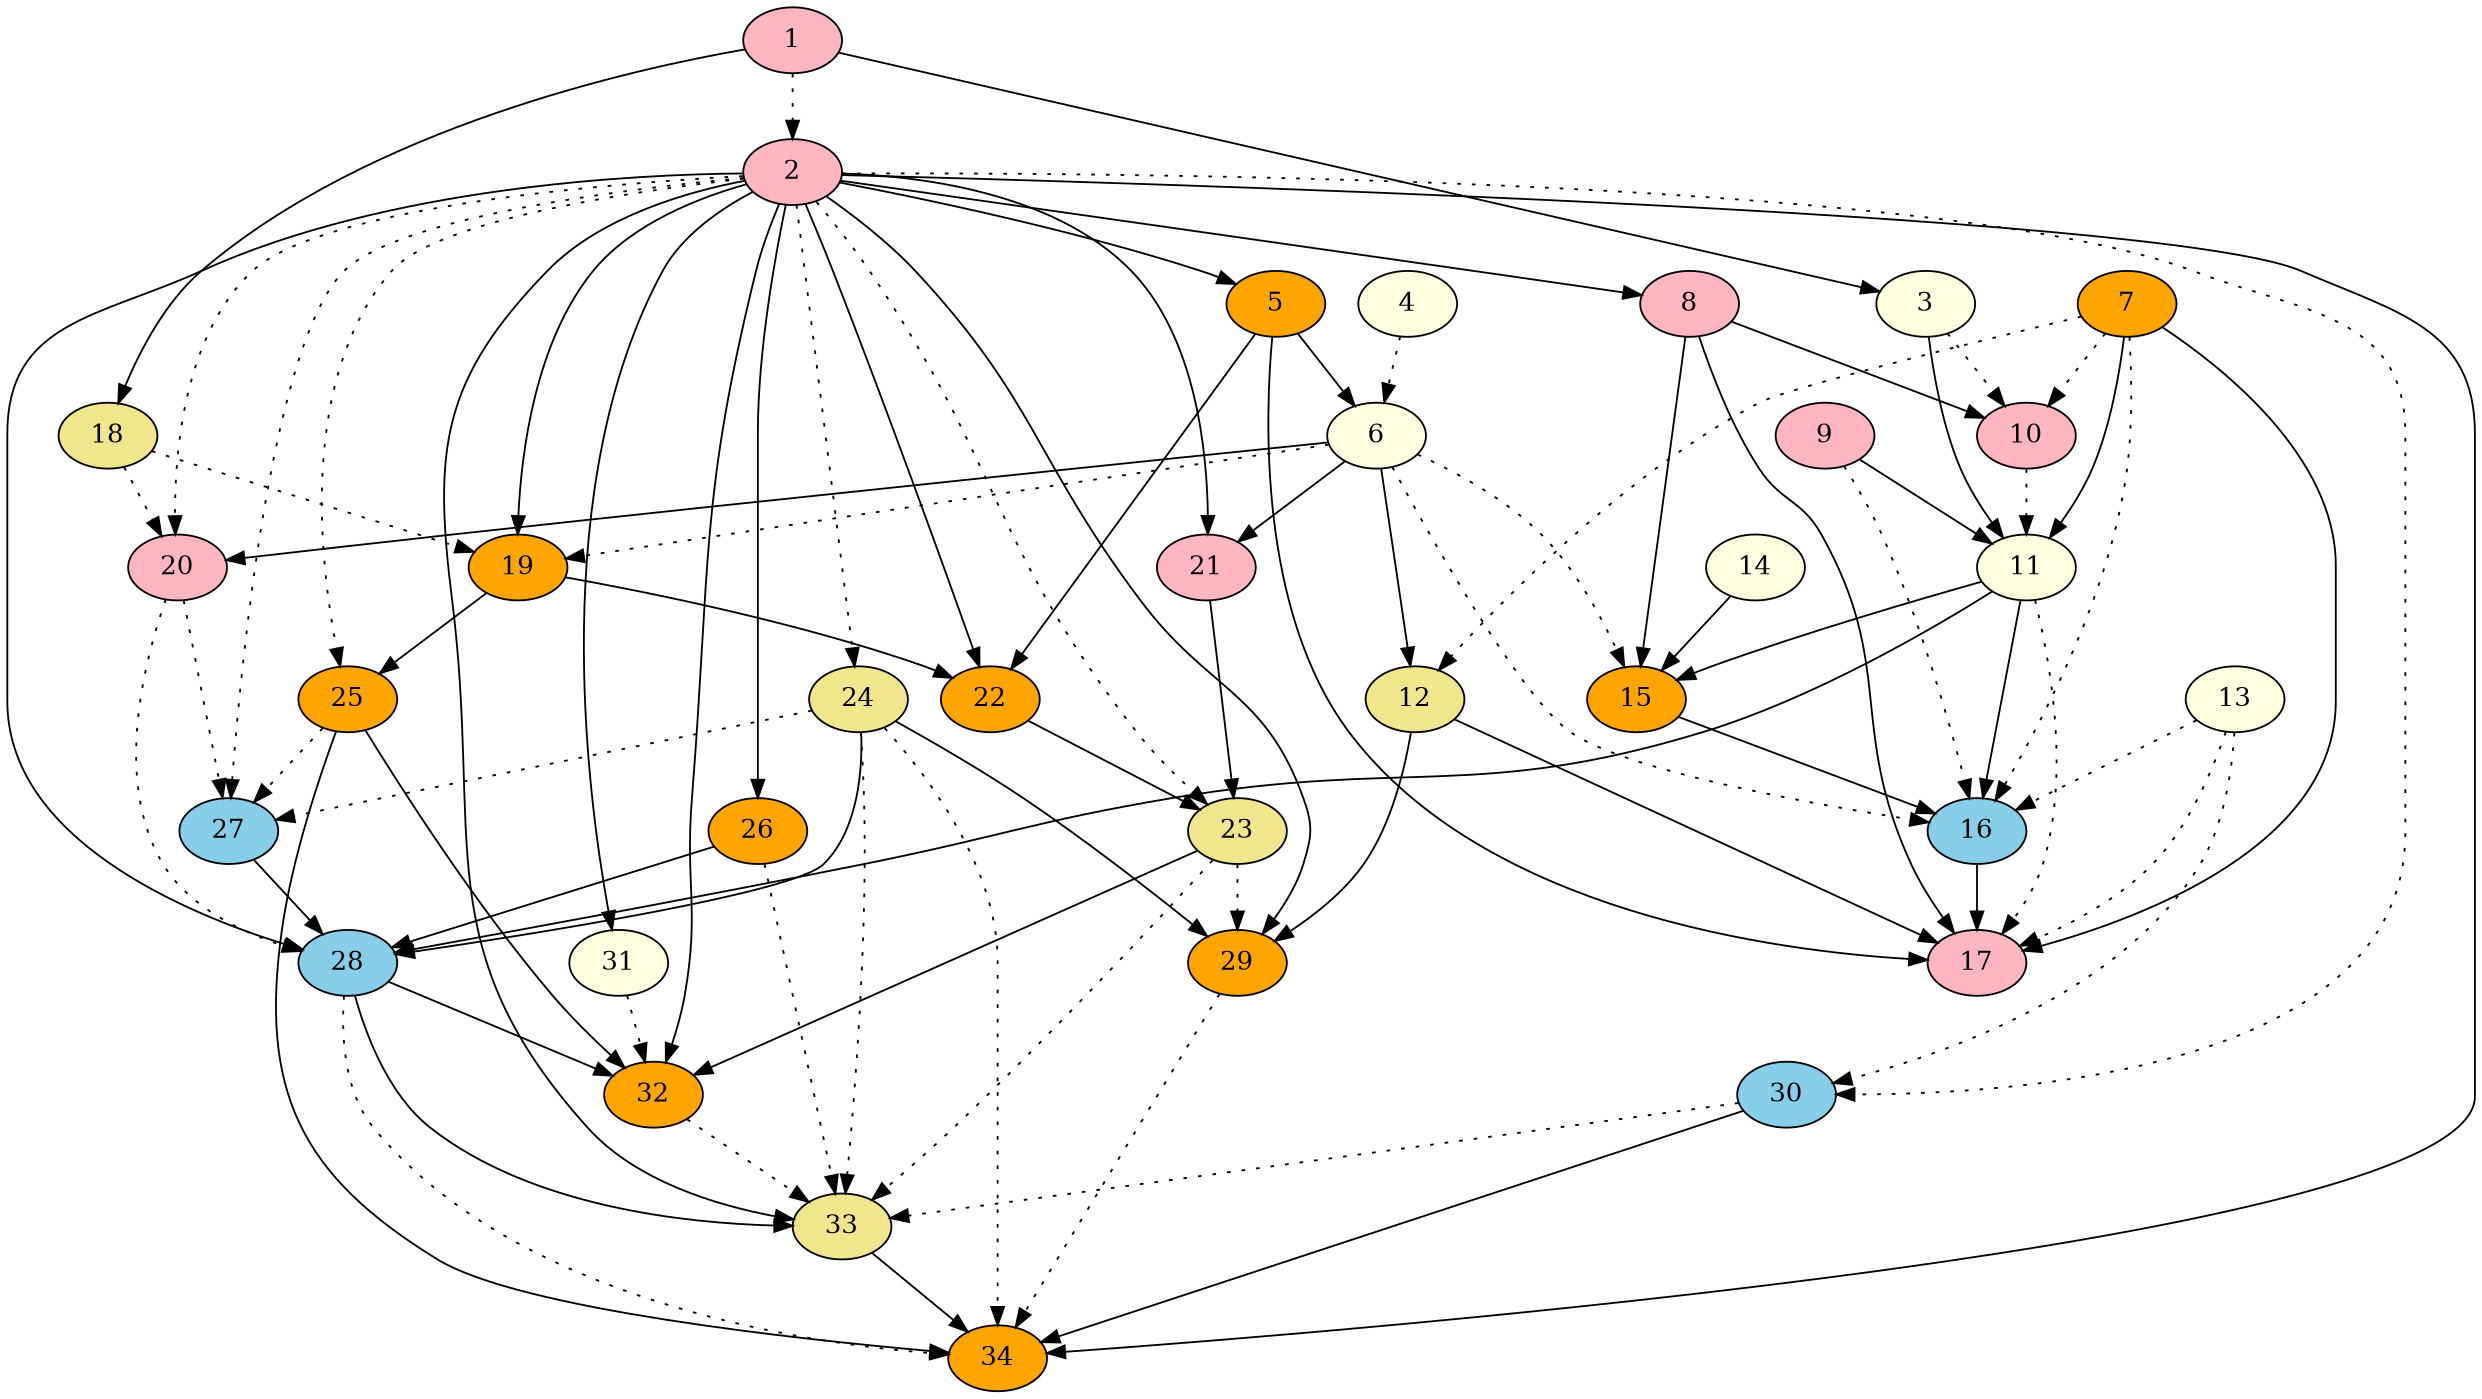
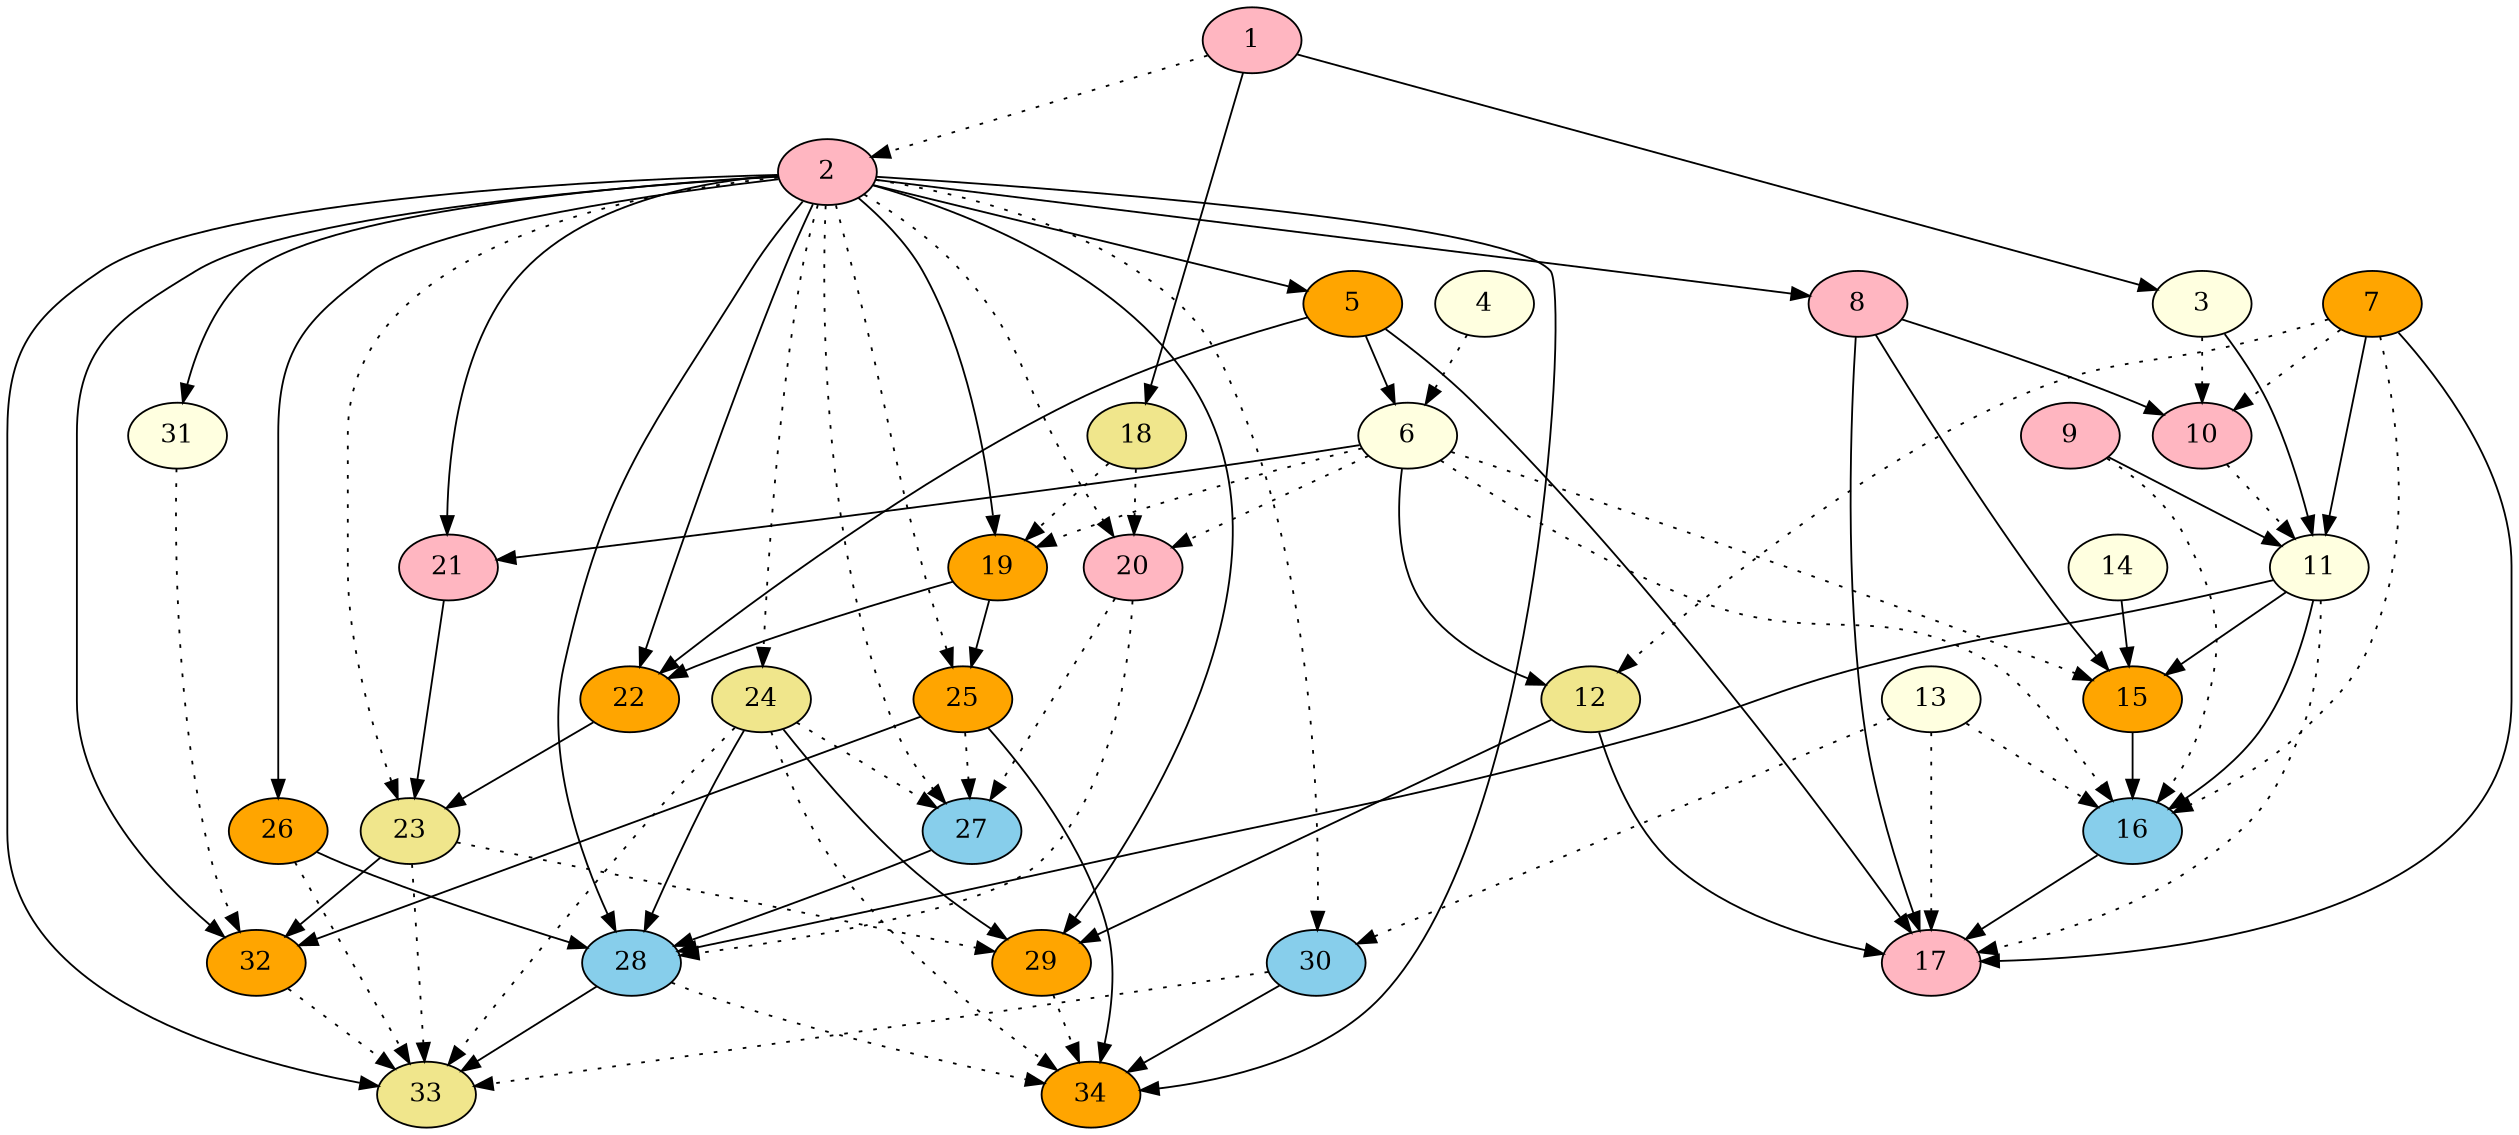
edge "6" -> "20": style solid -> dotted
edge "28" -> "32": removed
edge "33" -> "34": removed
